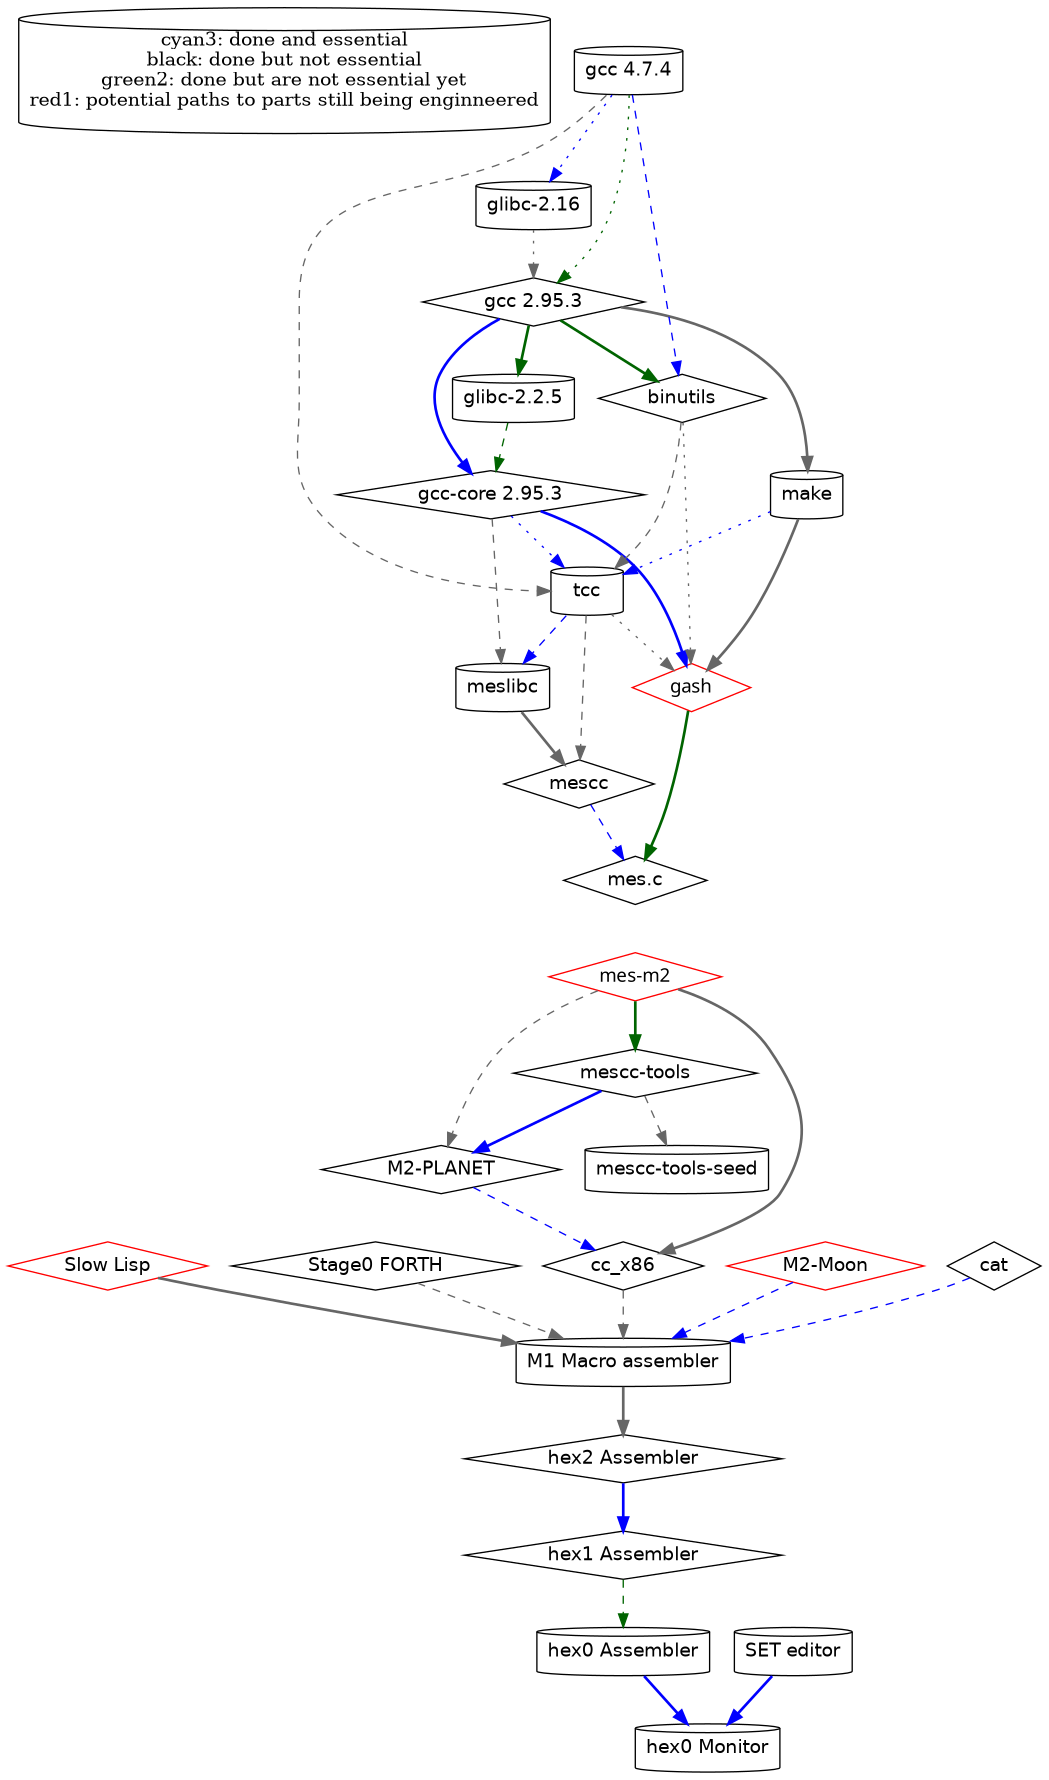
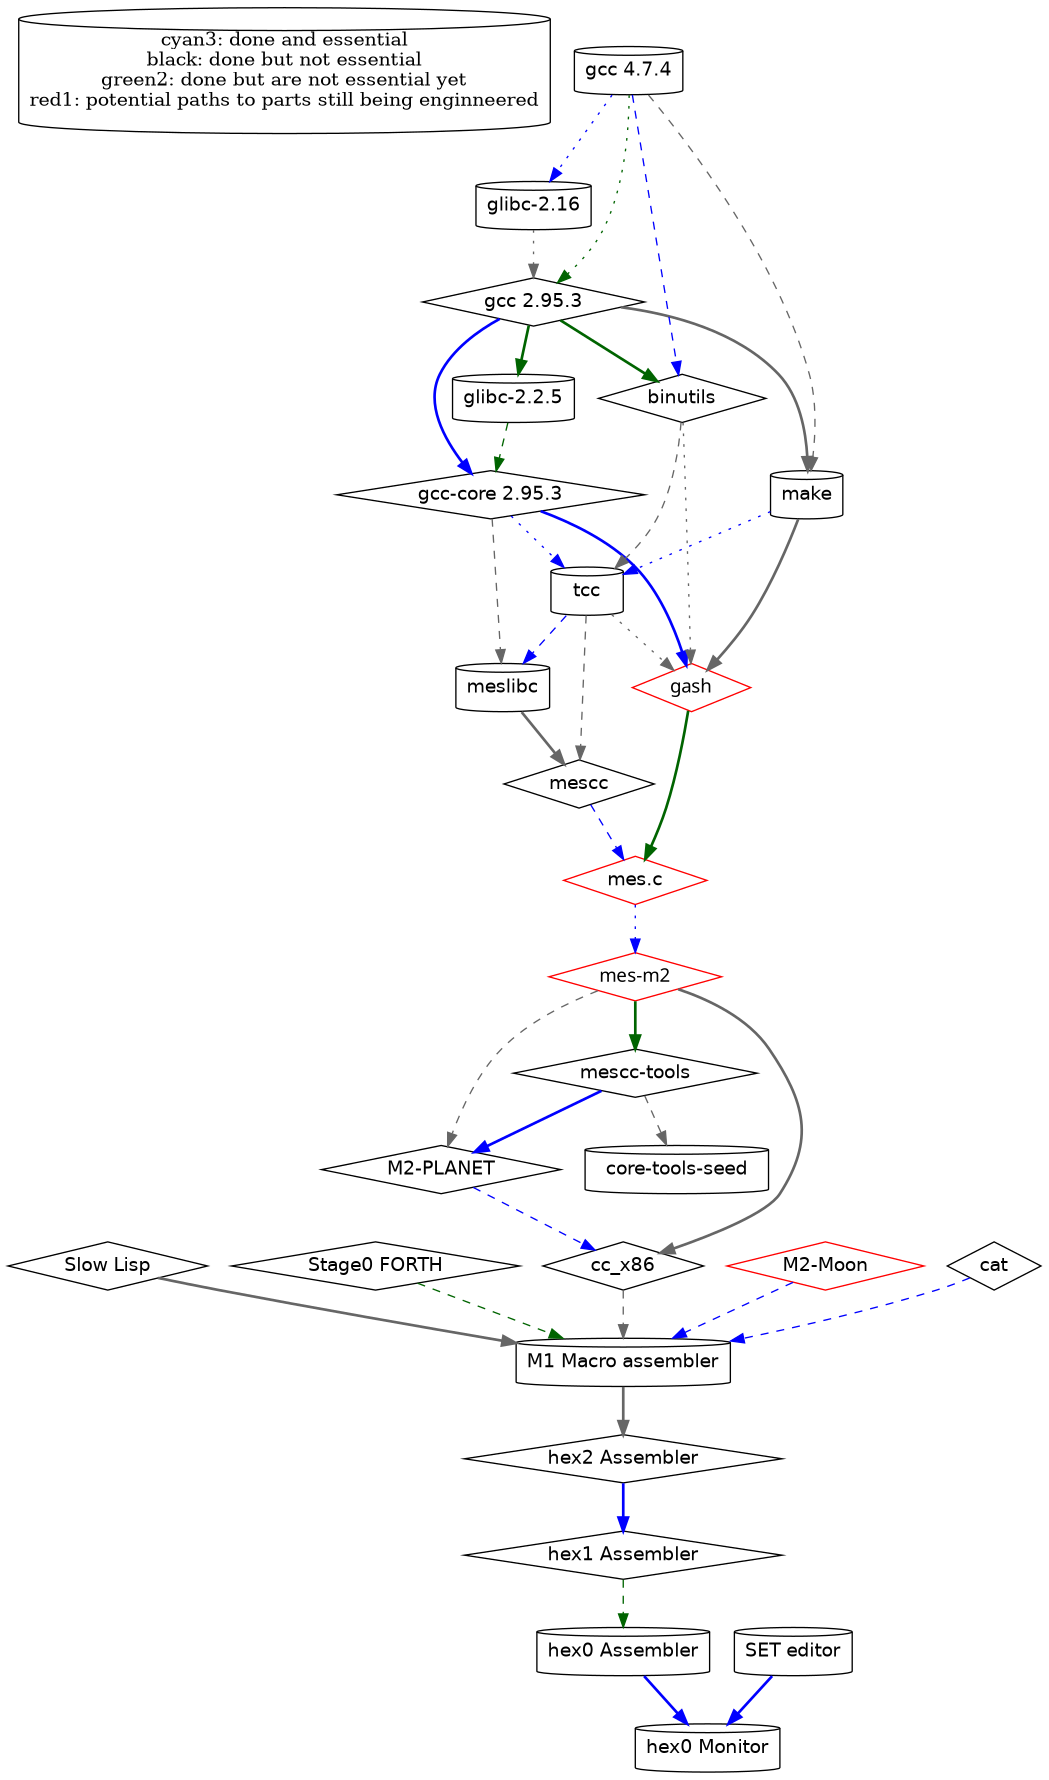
edge "gcc 4.7.4" -> "tcc": now "gcc 4.7.4" -> "make"
node "mes.c": color black -> red
edge "mes.c" -> "mes-m2": added
node "mescc-tools-seed": label "mescc-tools-seed" -> "core-tools-seed"
node "Slow Lisp": color red -> black
edge "Stage0 FORTH" -> "M1 Macro assembler": color gray40 -> darkgreen
